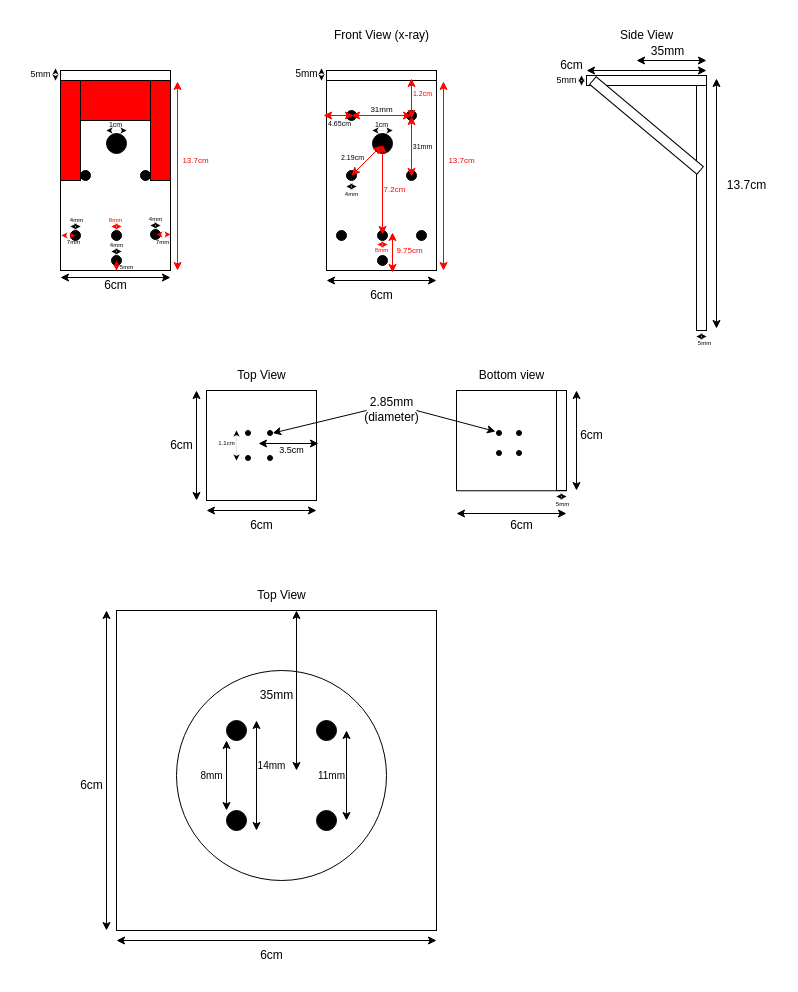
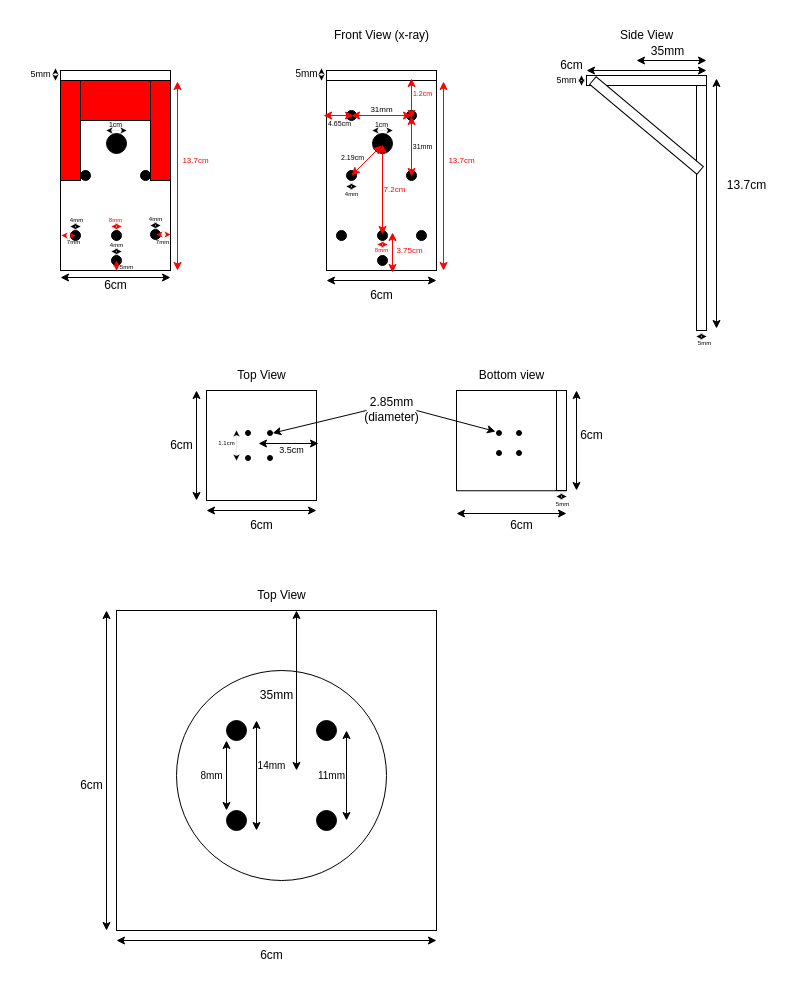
node "9.75cm": label "9.75cm" -> "3.75cm"
